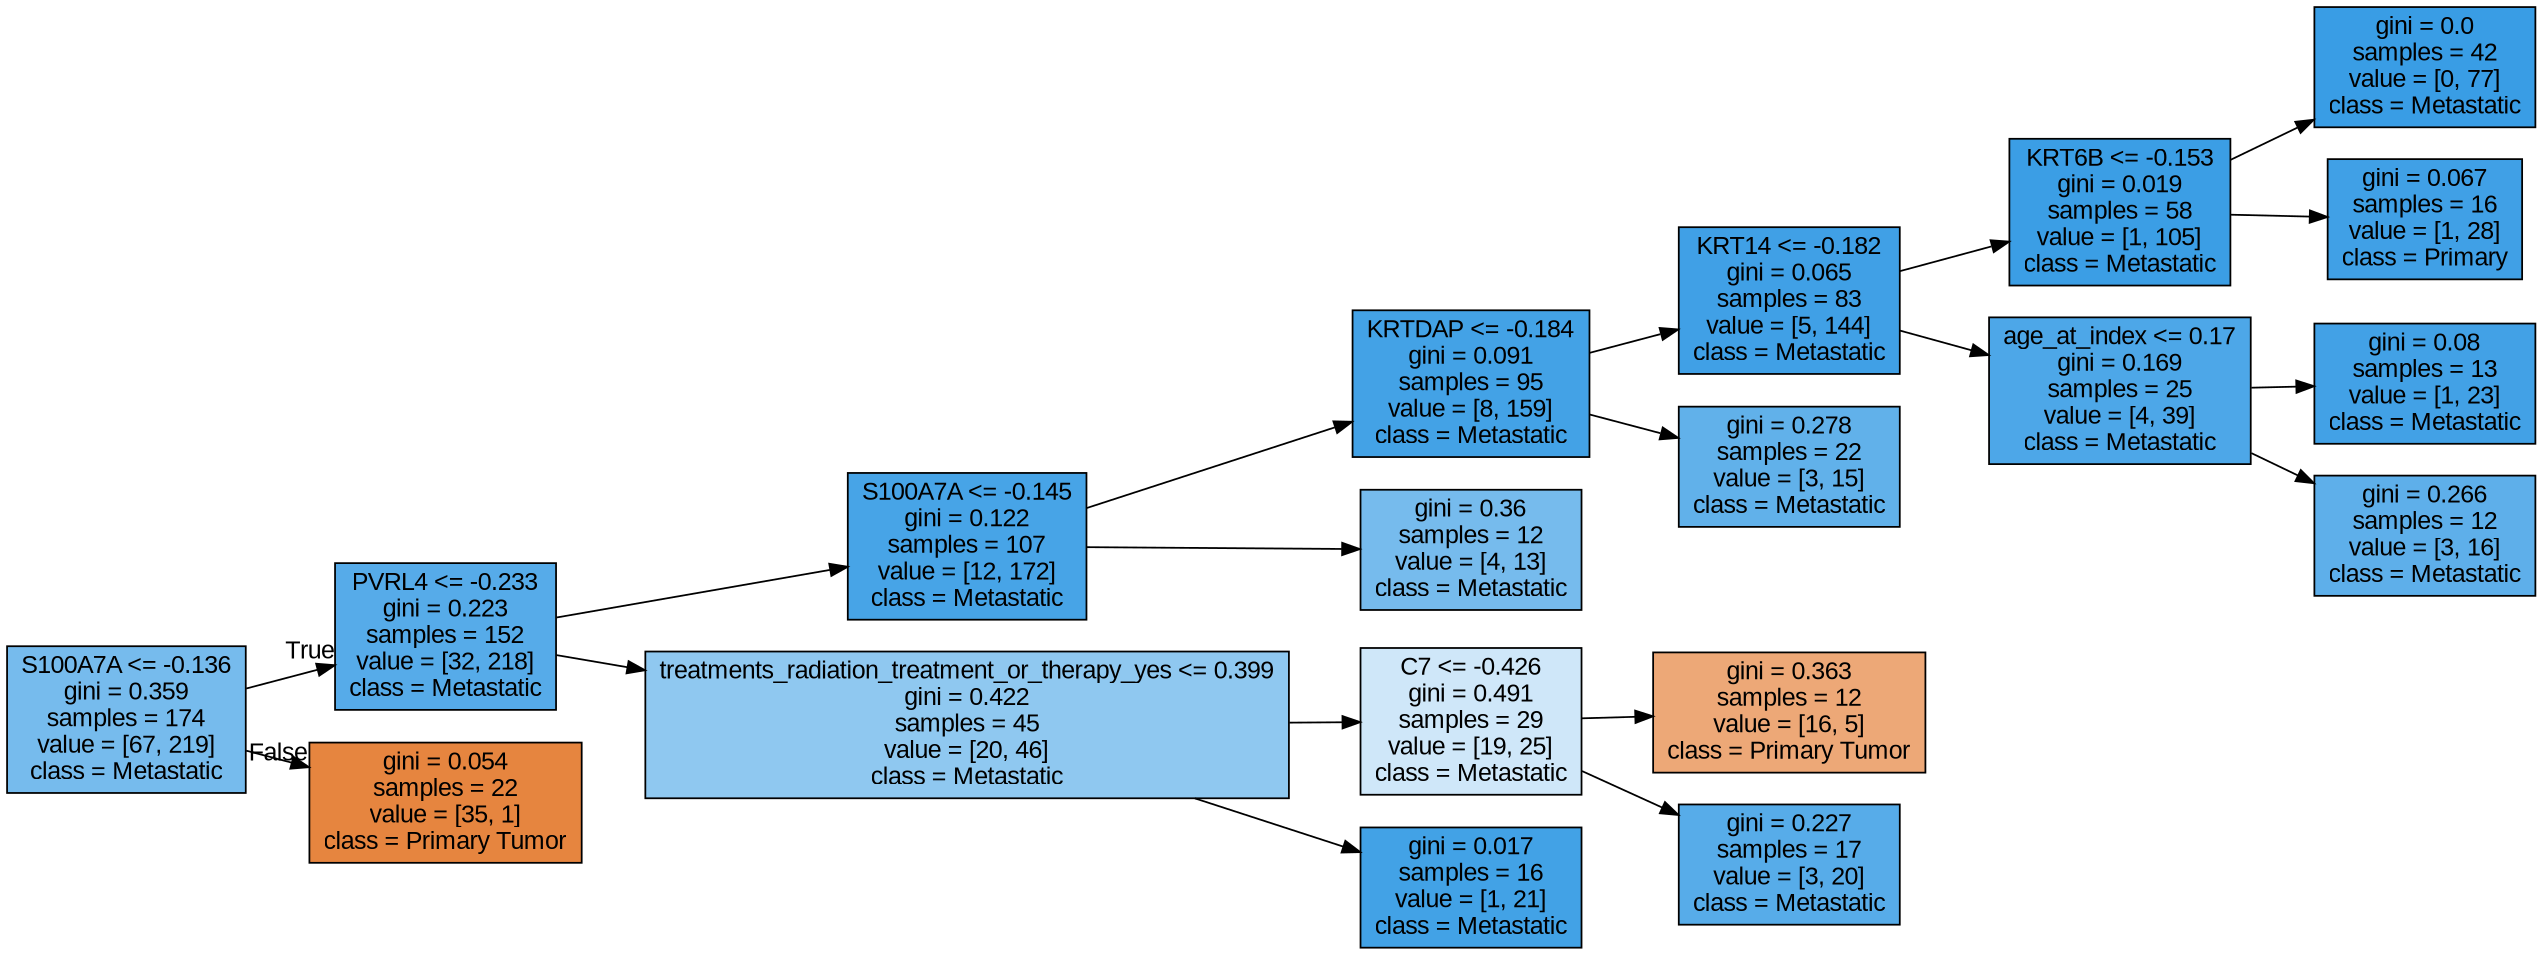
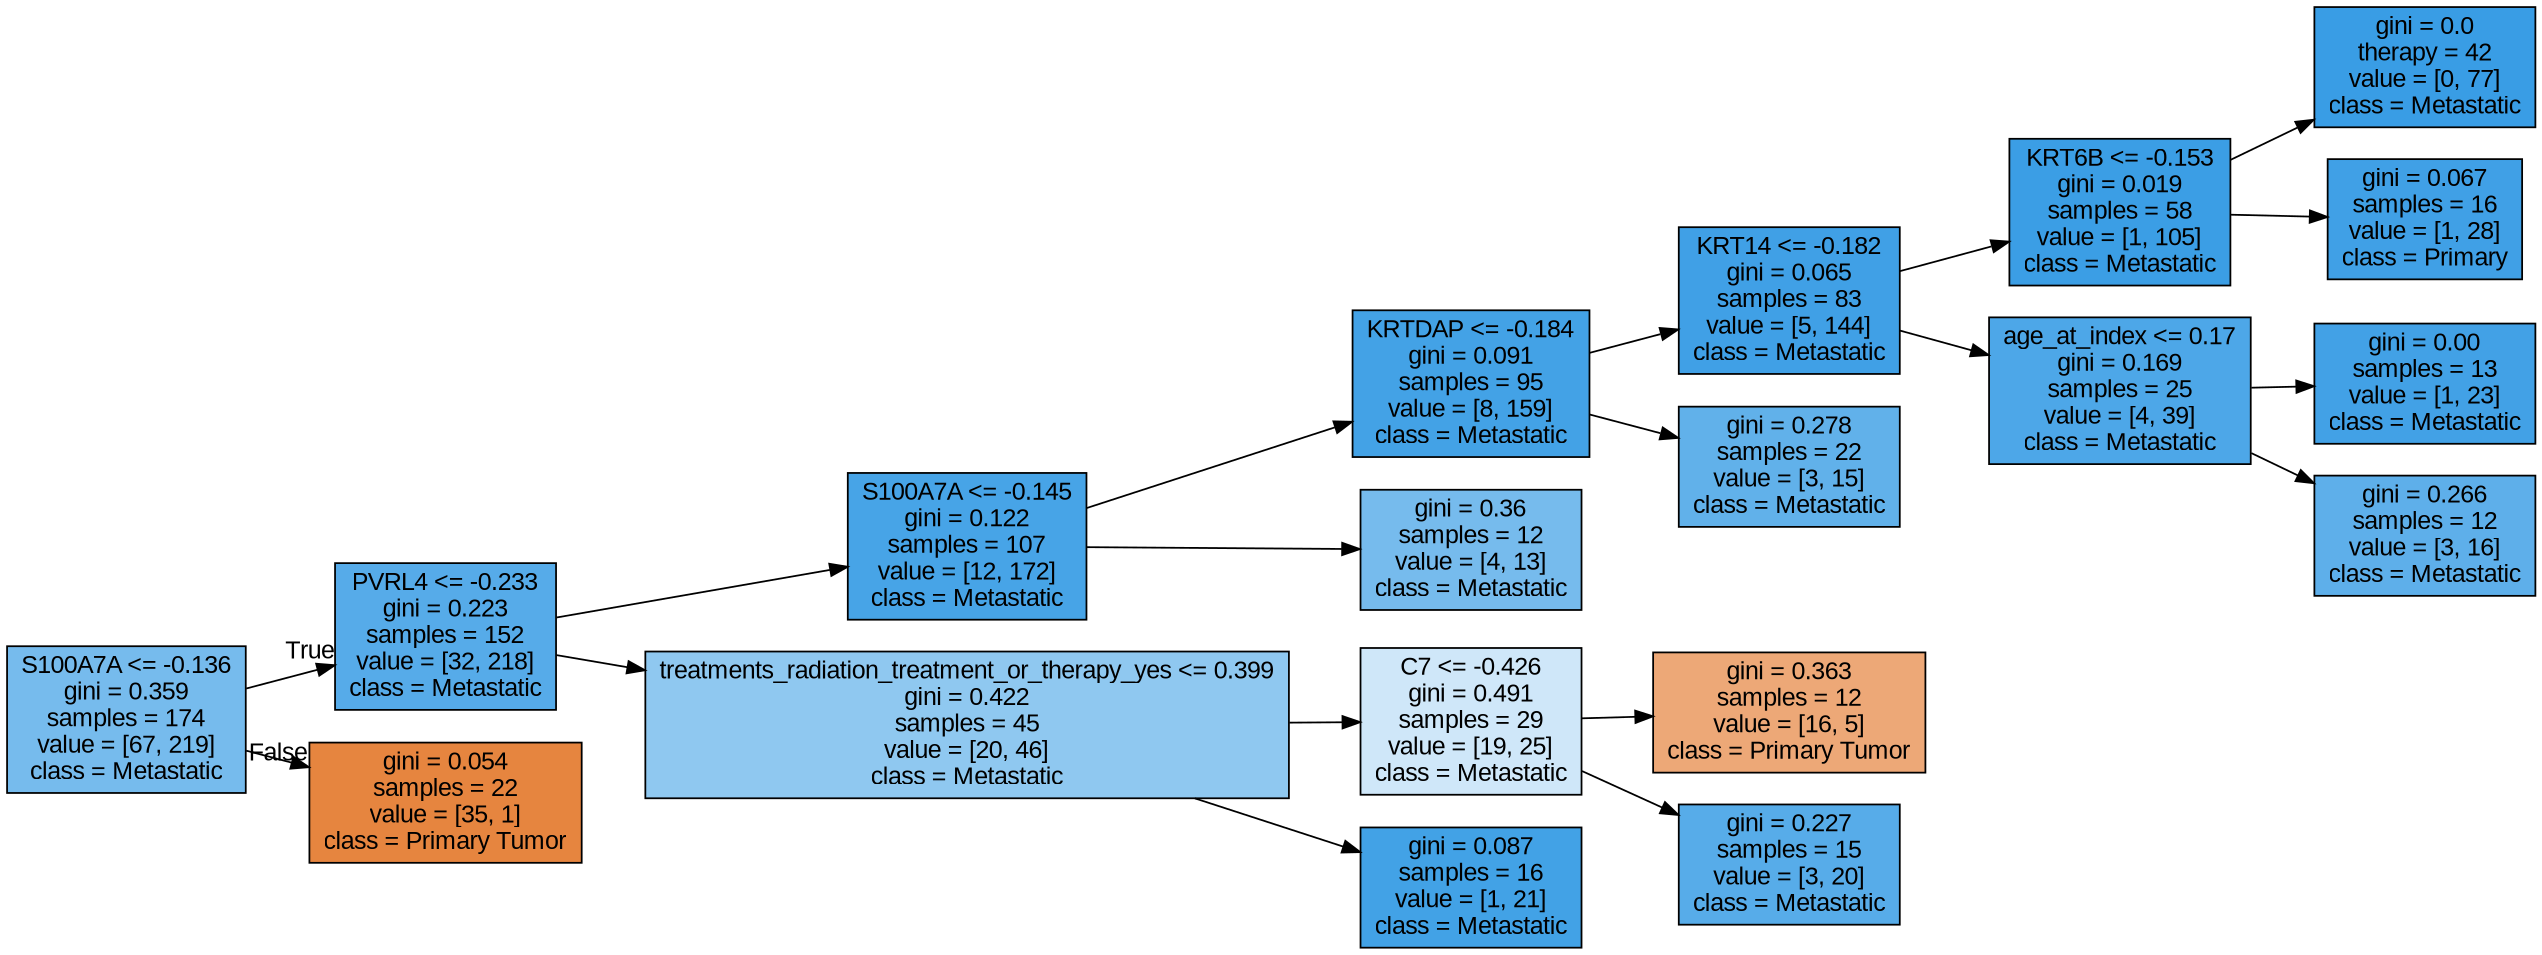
node "gini = 0.0 samples = 42 value = [0, 77] class = Metastatic": label "gini = 0.0 samples = 42 value = [0, 77] class = Metastatic" -> "gini = 0.0 therapy = 42 value = [0, 77] class = Metastatic"
node "gini = 0.08 samples = 13 value = [1, 23] class = Metastatic": label "gini = 0.08 samples = 13 value = [1, 23] class = Metastatic" -> "gini = 0.00 samples = 13 value = [1, 23] class = Metastatic"
node "gini = 0.227 samples = 17 value = [3, 20] class = Metastatic": label "gini = 0.227 samples = 17 value = [3, 20] class = Metastatic" -> "gini = 0.227 samples = 15 value = [3, 20] class = Metastatic"
node "gini = 0.017 samples = 16 value = [1, 21] class = Metastatic": label "gini = 0.017 samples = 16 value = [1, 21] class = Metastatic" -> "gini = 0.087 samples = 16 value = [1, 21] class = Metastatic"
